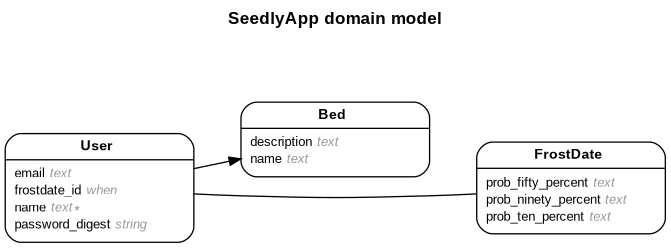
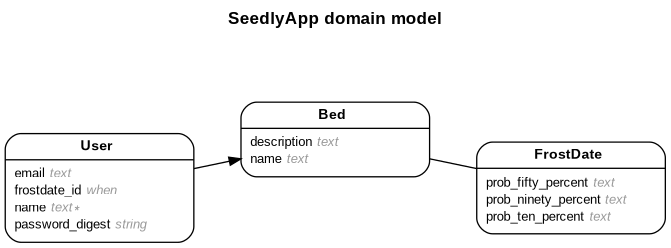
edge "User" -- "FrostDate": now "Bed" -- "FrostDate"
